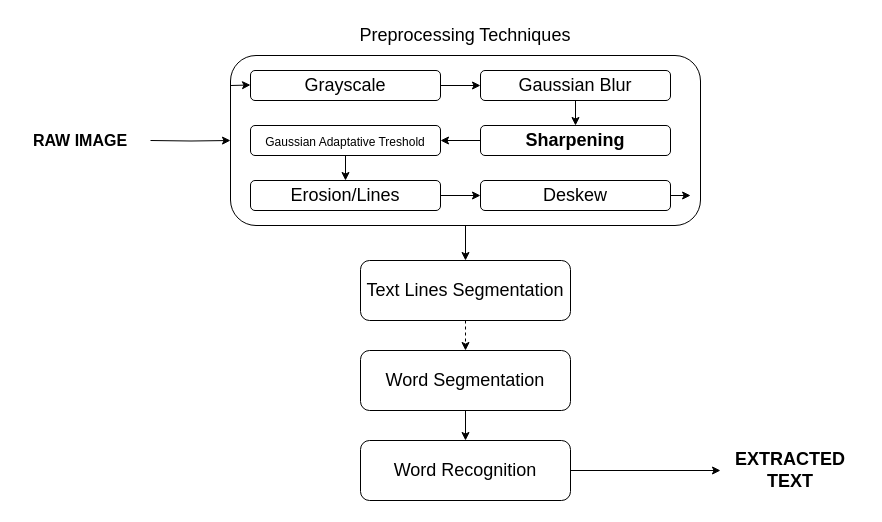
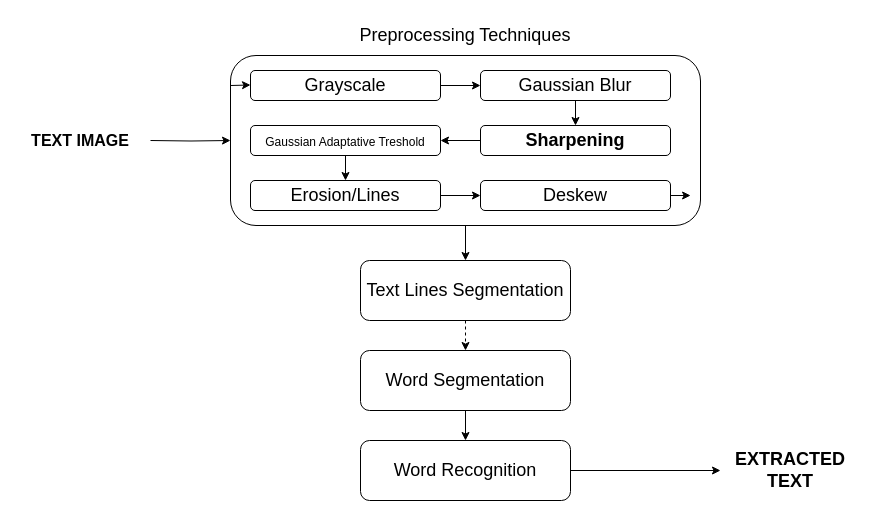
node "RAW IMAGE": label "RAW IMAGE" -> "TEXT IMAGE"
